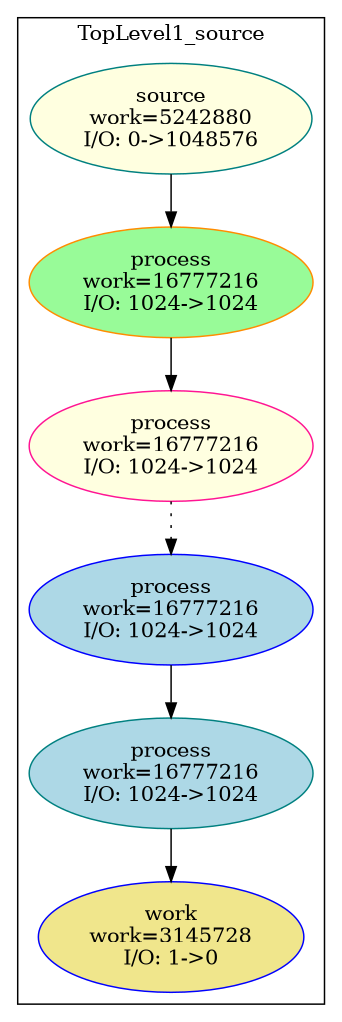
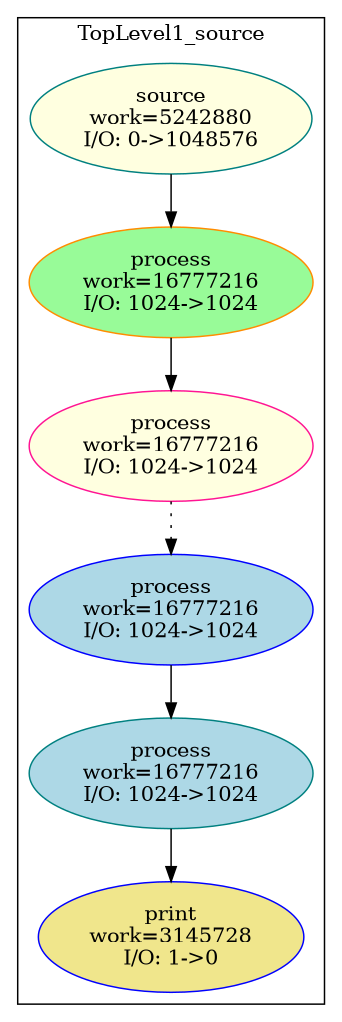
node "work work=3145728 I/O: 1->0": label "work work=3145728 I/O: 1->0" -> "print work=3145728 I/O: 1->0"
